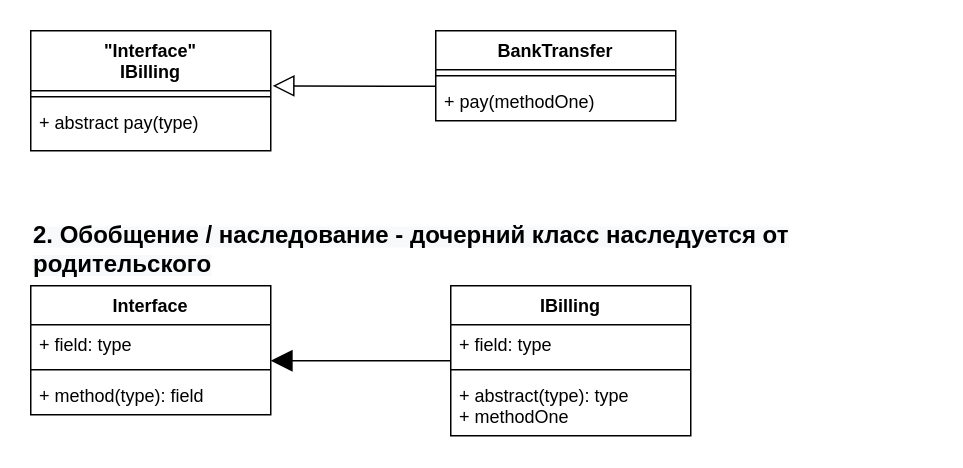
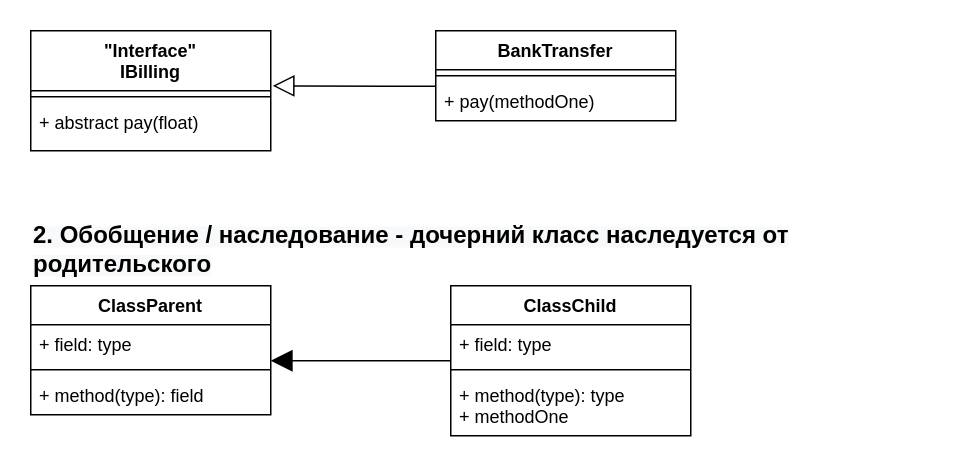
node "+ abstract pay(type)": label "+ abstract pay(type)" -> "+ abstract pay(float)"
node "Interface": label "Interface" -> "ClassParent"
node "IBilling": label "IBilling" -> "ClassChild"
node "+ abstract(type): type + methodOne": label "+ abstract(type): type + methodOne" -> "+ method(type): type + methodOne"
